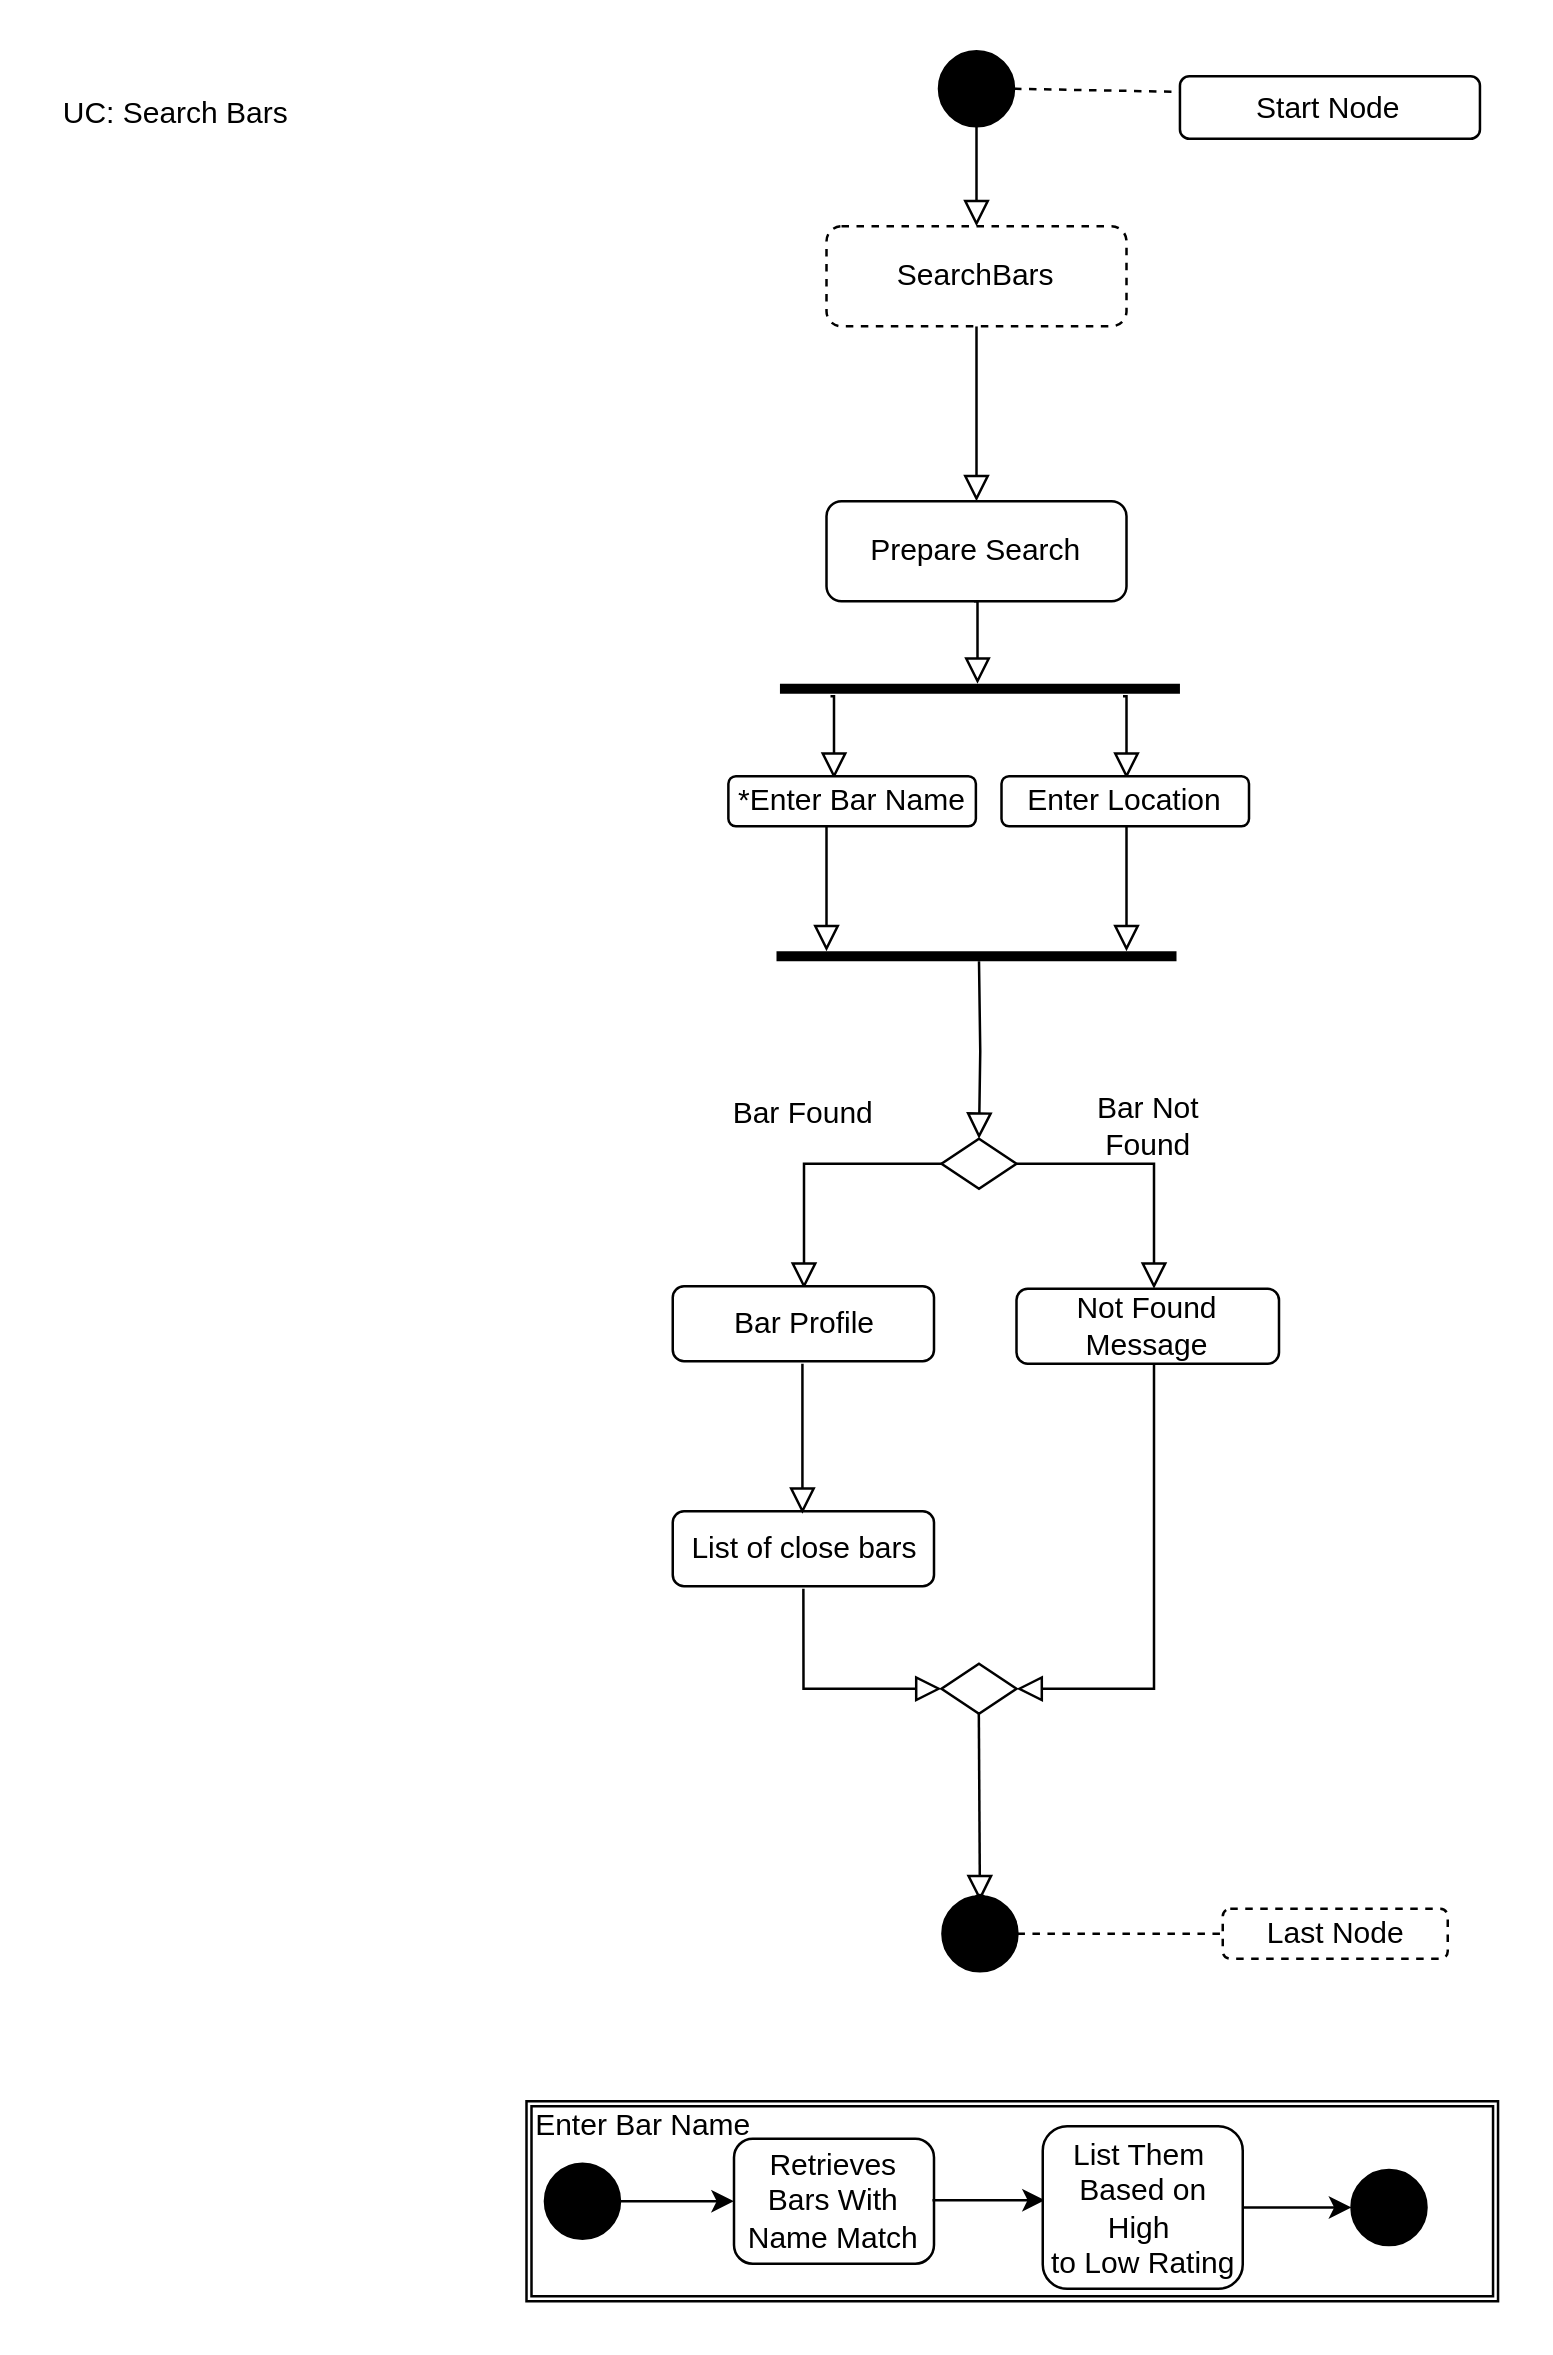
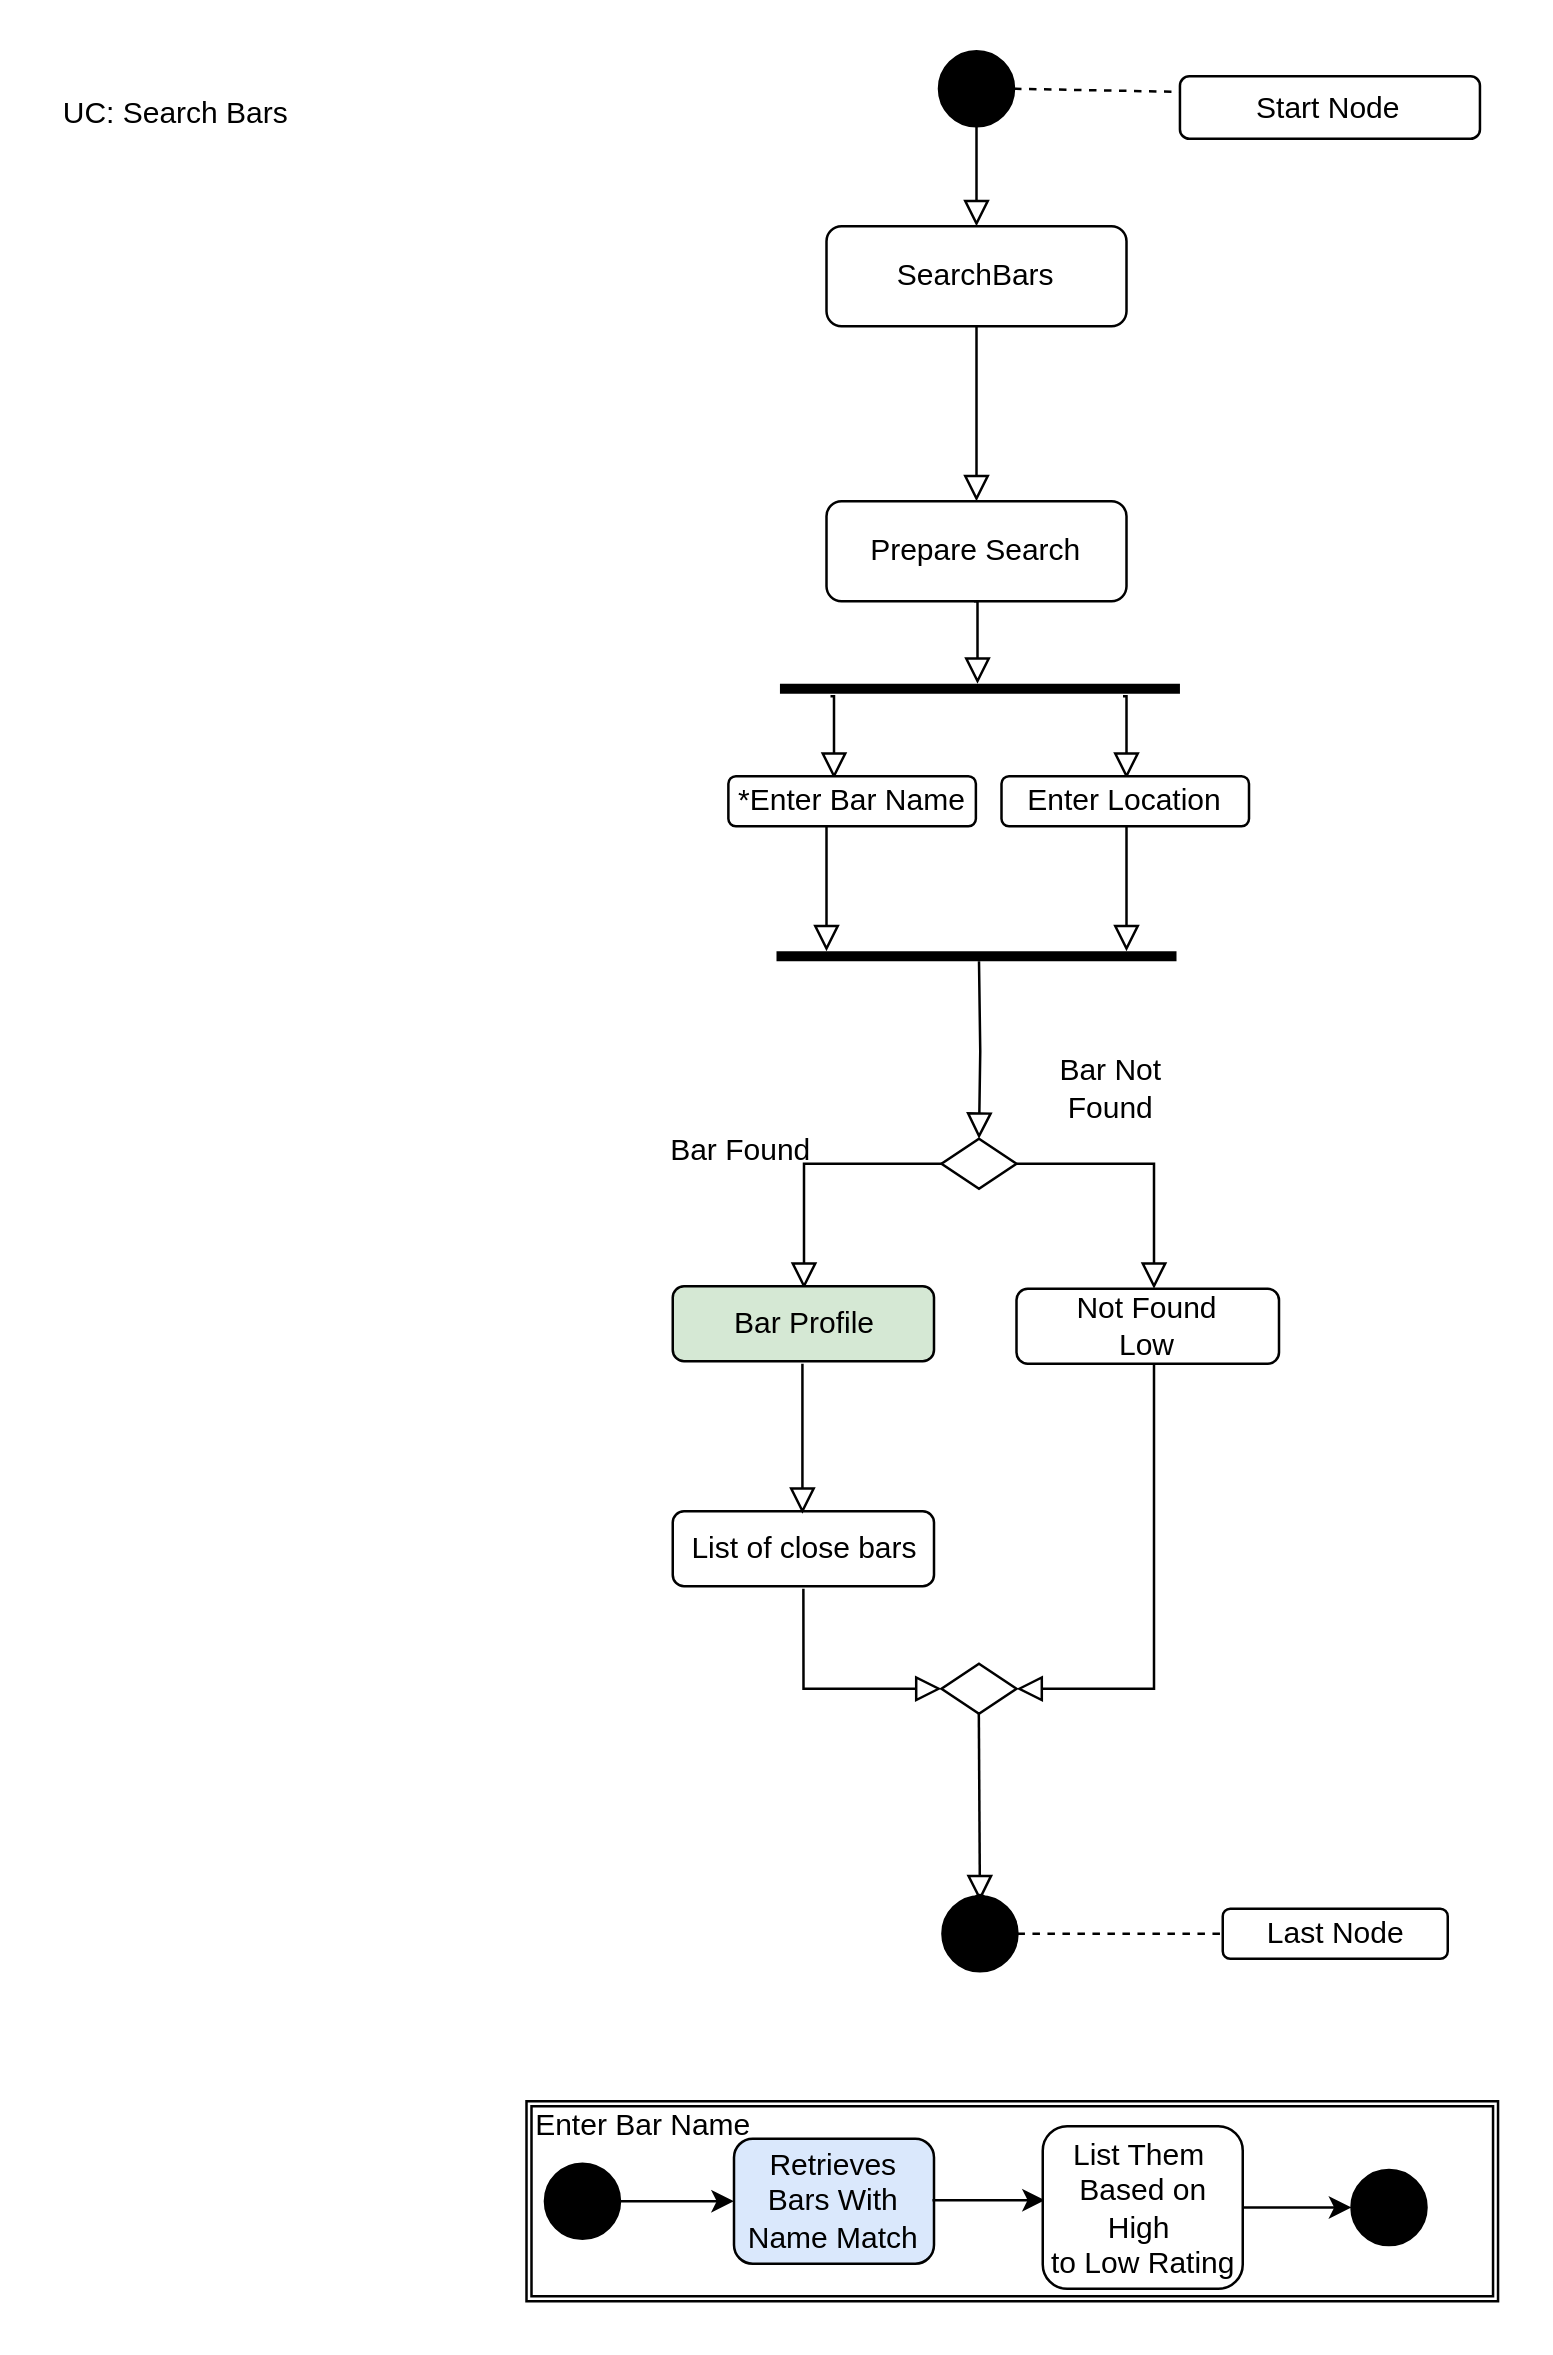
node "SearchBars": style dashed -> solid
node "Bar Found": moved (803, 1114) -> (741, 1151)
node "Bar Not Found": moved (1148, 1126) -> (1110, 1089)
node "Bar Profile": fillcolor #ffffff -> #d5e8d4
node "Not Found Message": label "Not Found Message" -> "Not Found Low"
node "Last Node": style dashed -> solid
node "Retrieves Bars With Name Match": fillcolor #ffffff -> #dae8fc
